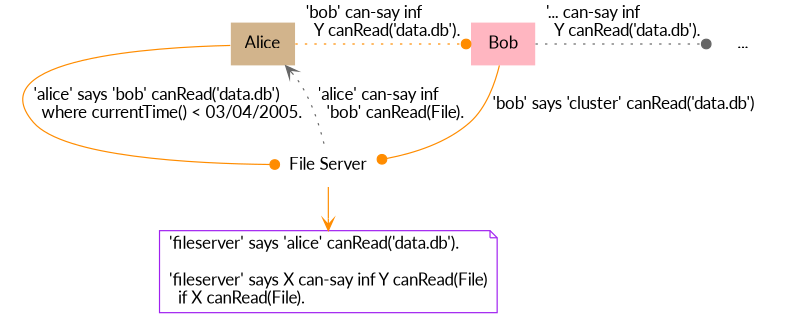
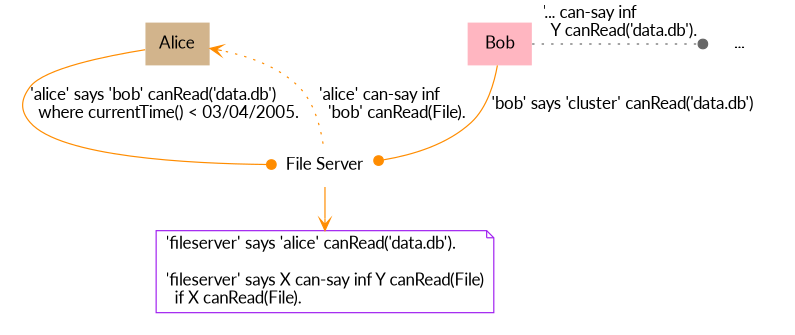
edge "Alice" -> "Bob": removed, label "'bob' can-say inf Y canRead('data.db')."
edge "File Server" -> "Alice": color gray40 -> darkorange
